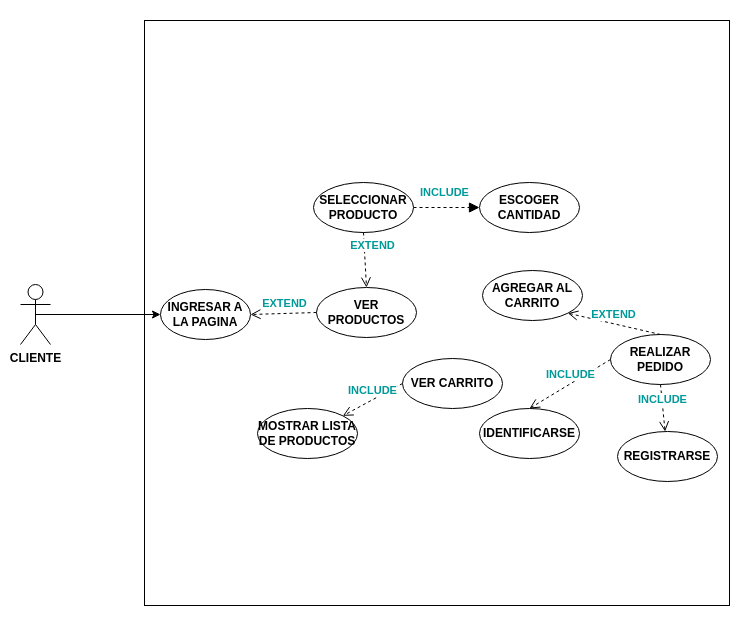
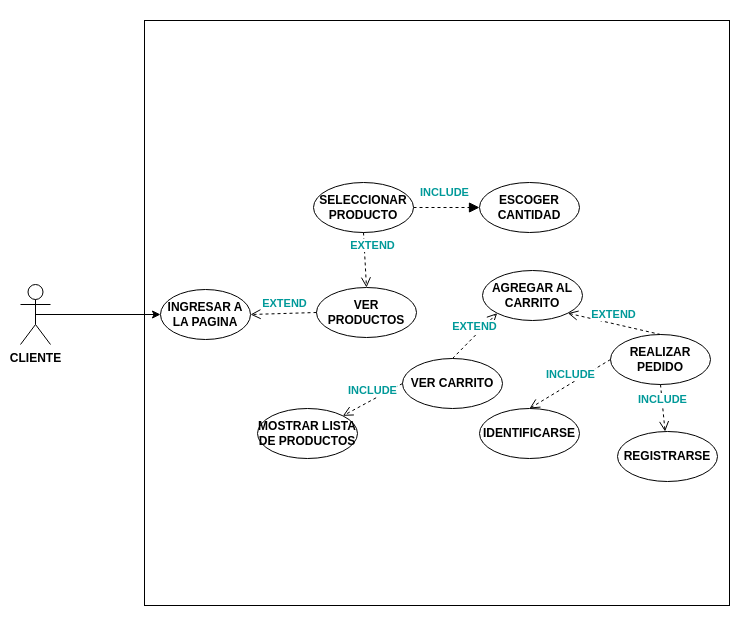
edge "VER CARRITO" -> "AGREGAR AL CARRITO": added, label "EXTEND"
